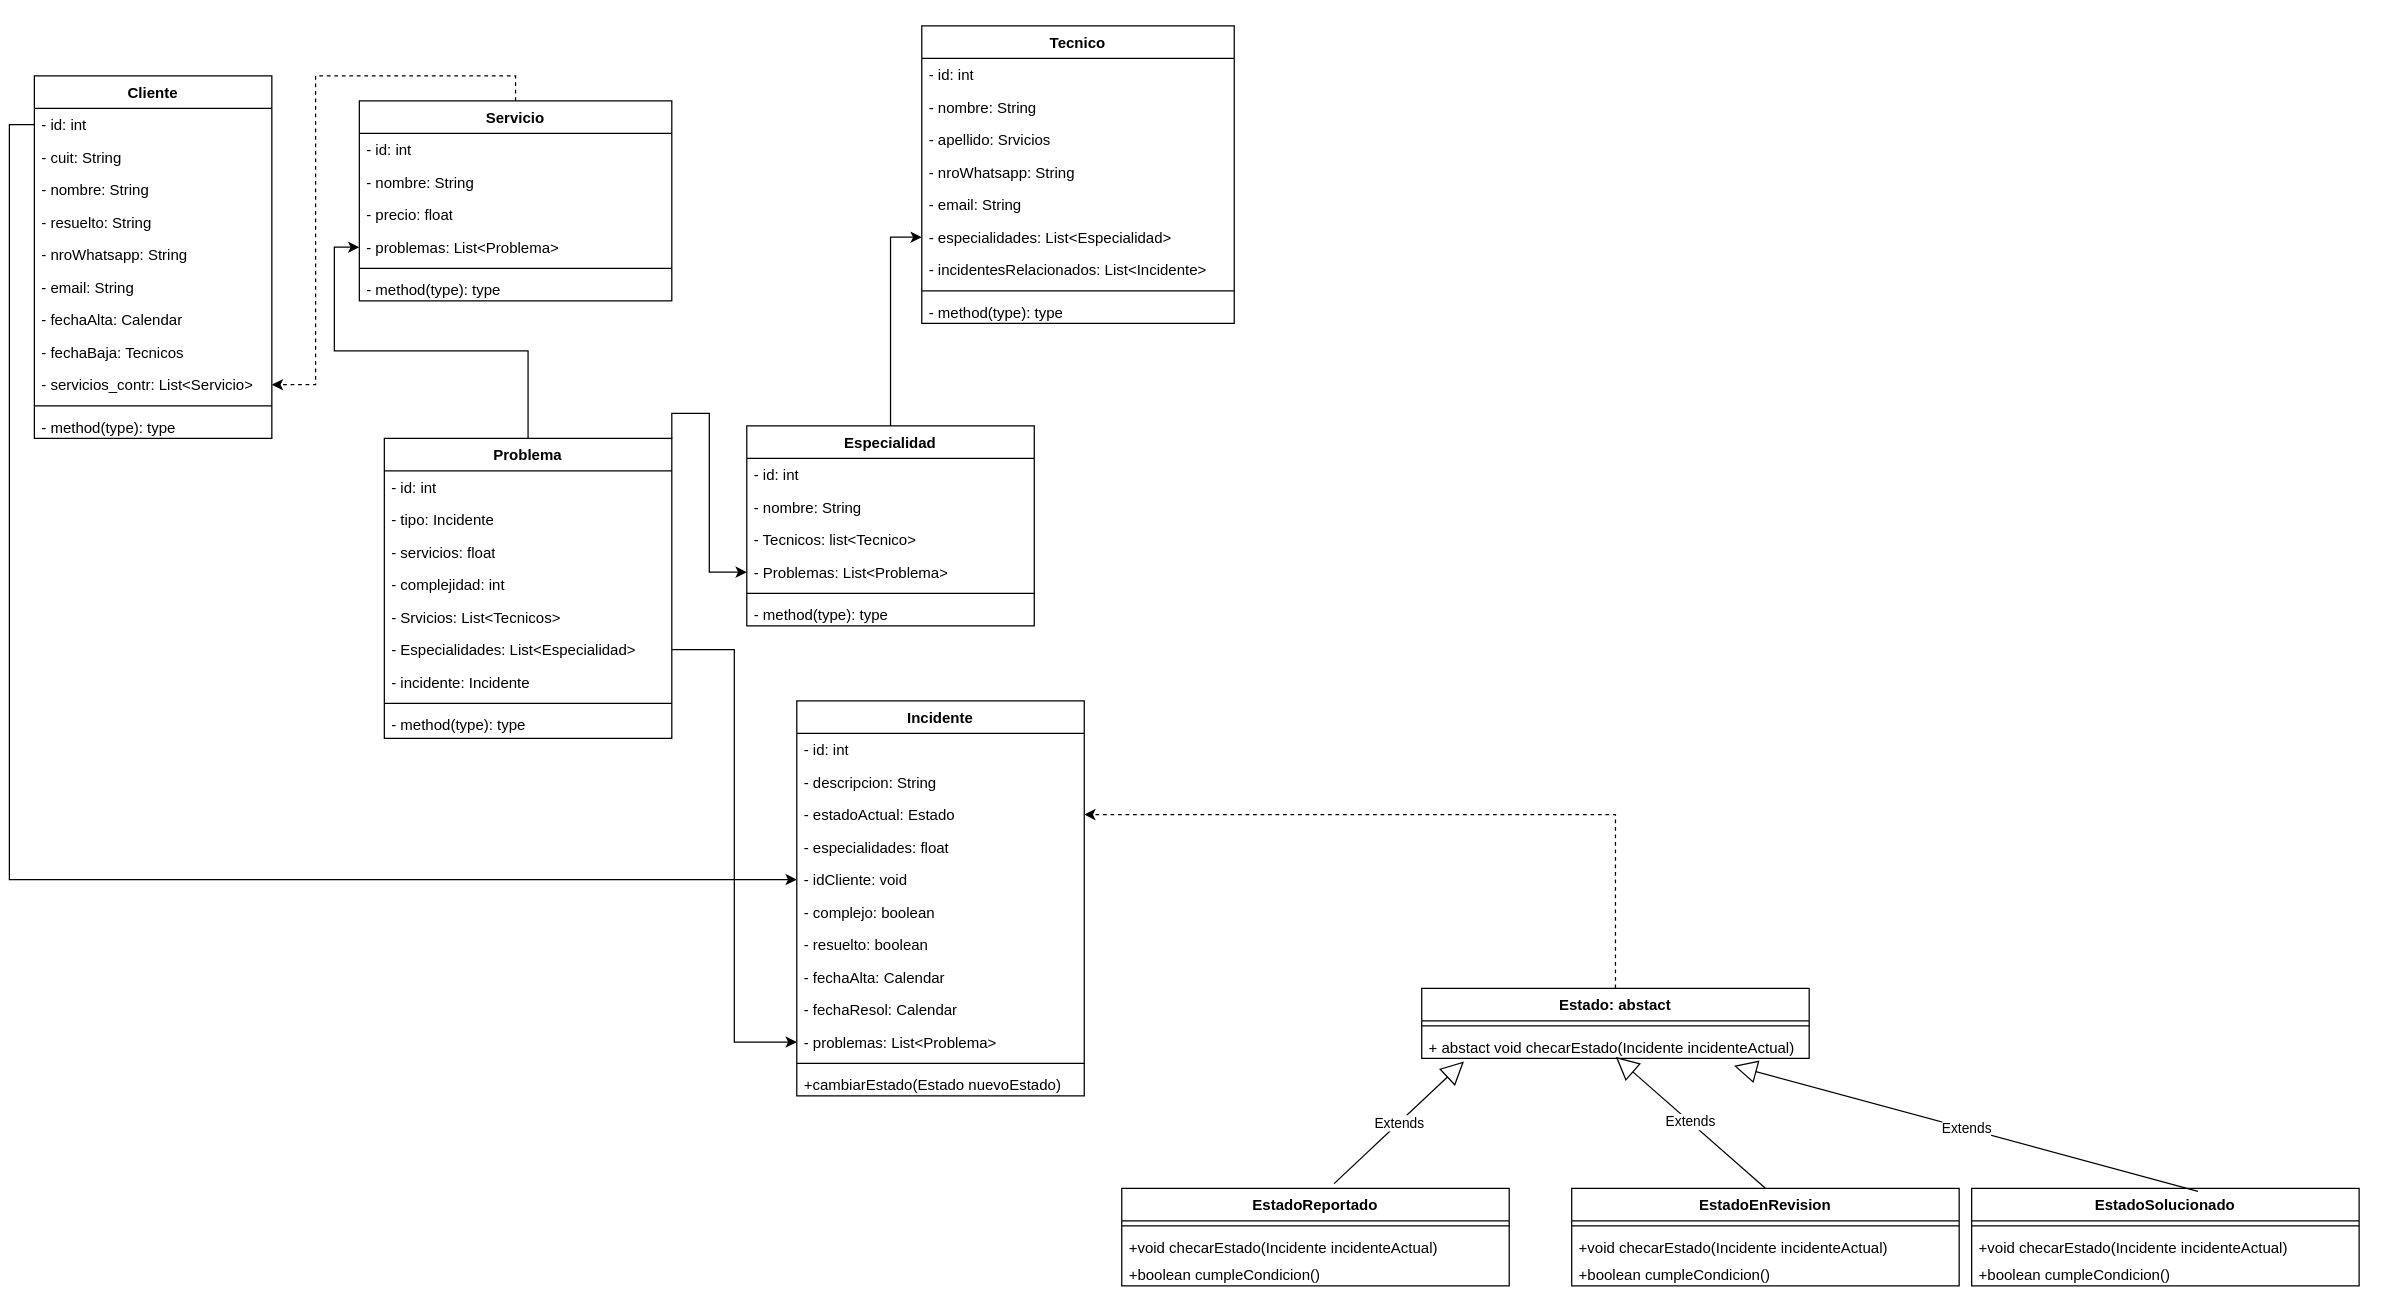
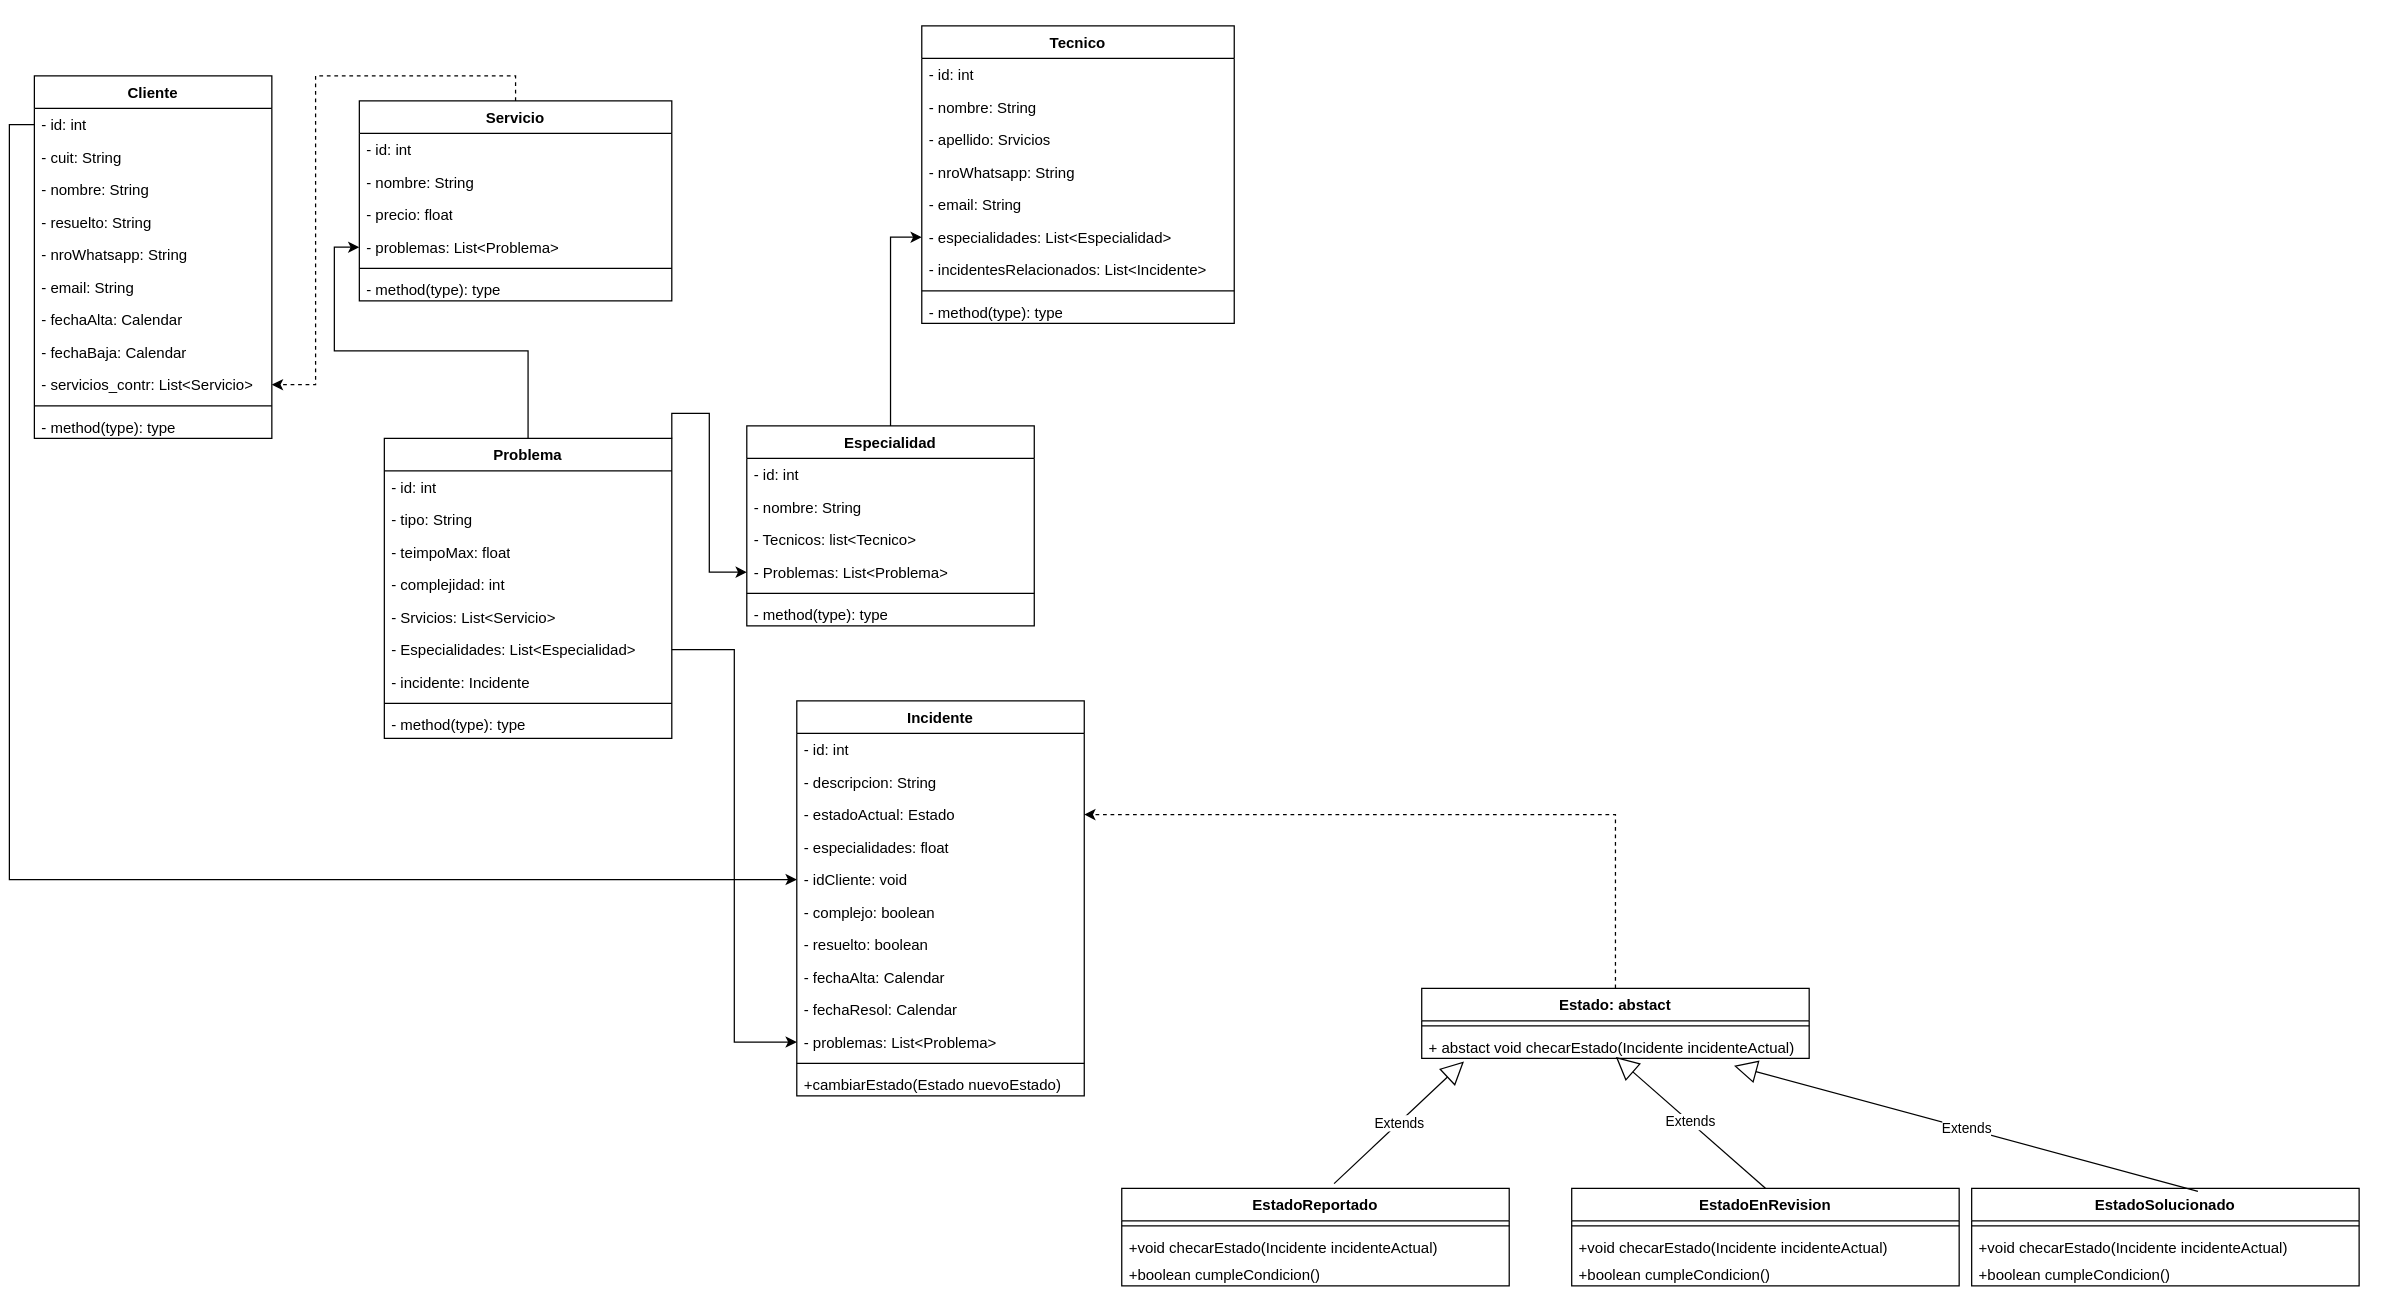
node "- fechaBaja: Tecnicos": label "- fechaBaja: Tecnicos" -> "- fechaBaja: Calendar"
node "- tipo: Incidente": label "- tipo: Incidente" -> "- tipo: String"
node "- servicios: float": label "- servicios: float" -> "- teimpoMax: float"
node "- Srvicios: List<Tecnicos>": label "- Srvicios: List<Tecnicos>" -> "- Srvicios: List<Servicio>"
